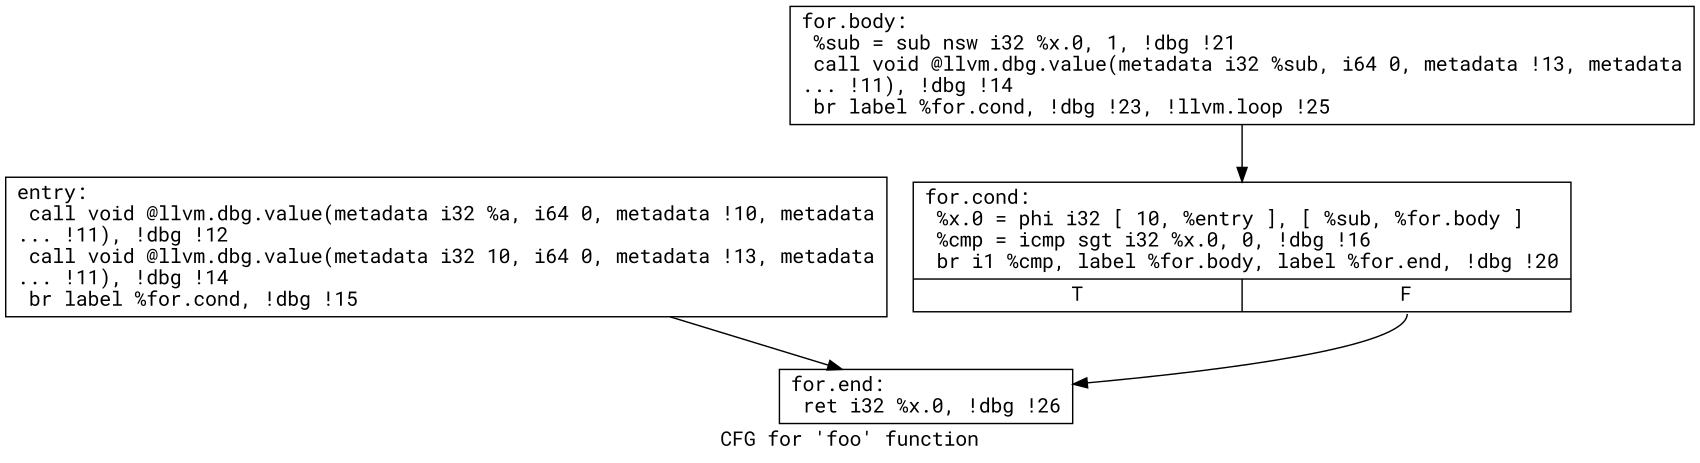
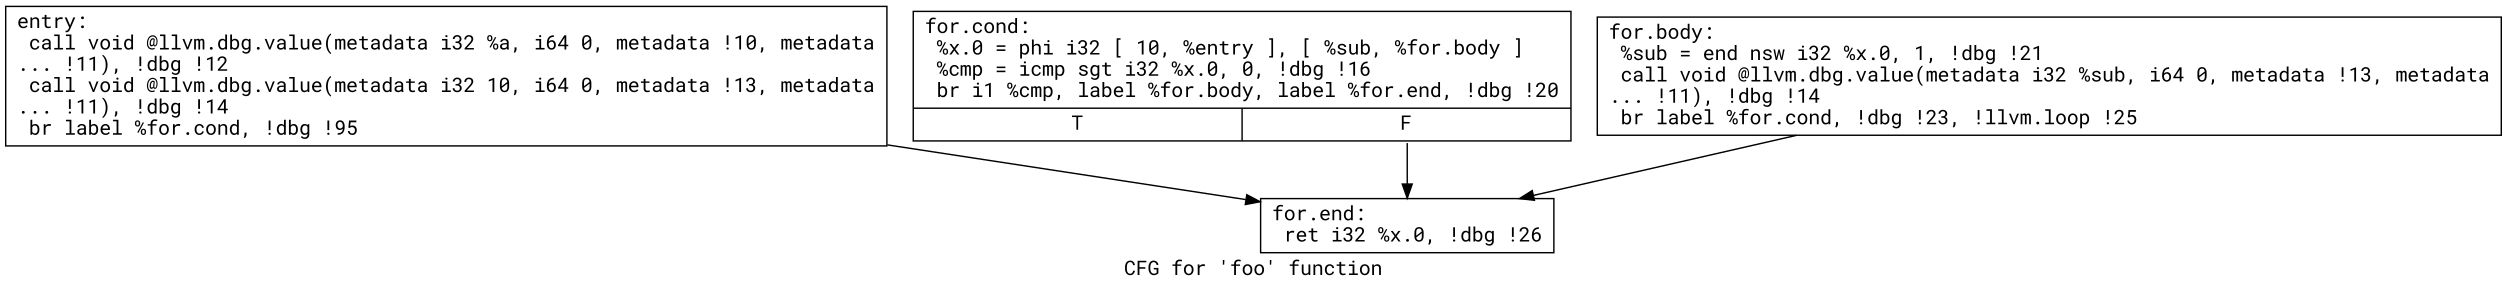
node "for.body:": text "%sub = sub nsw i32 %x.0, 1, !dbg !21" -> "%sub = end nsw i32 %x.0, 1, !dbg !21"
edge "for.body:" -> "for.cond:": now "for.body:" -> "for.end:"
node "entry:": text "br label %for.cond, !dbg !15" -> "br label %for.cond, !dbg !95"
